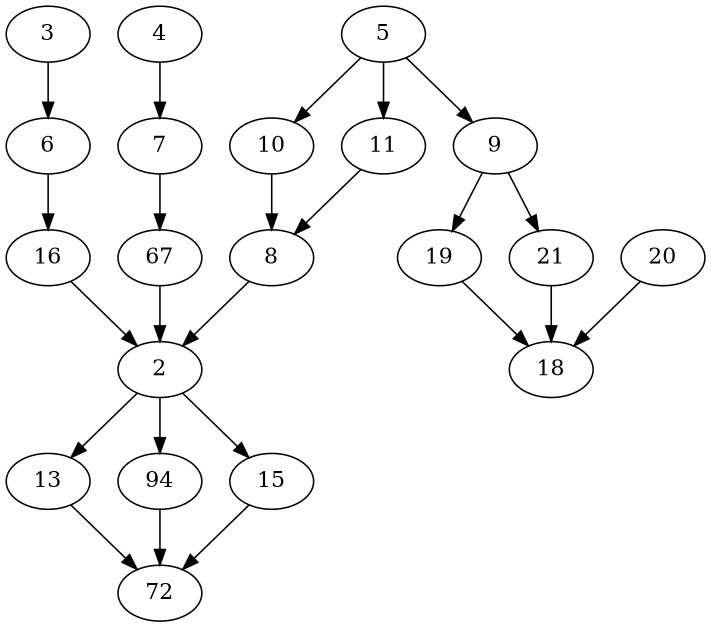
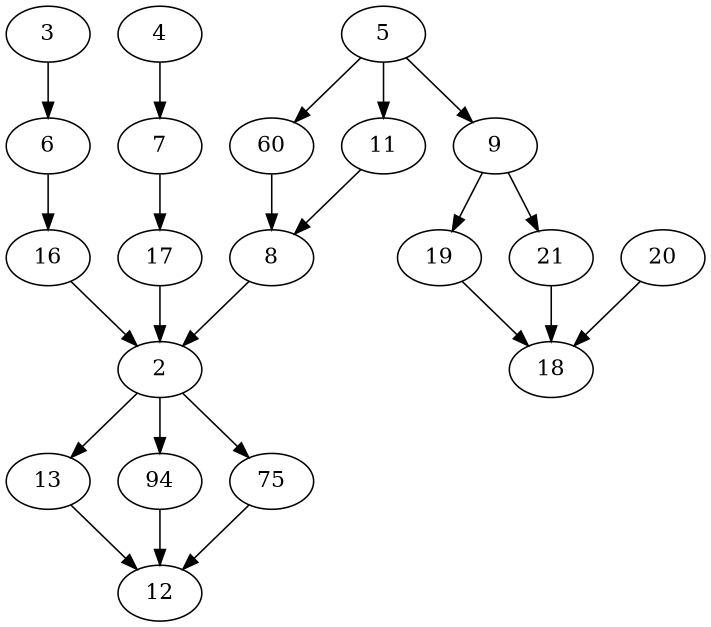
node "10": label "10" -> "60"
node "67": label "67" -> "17"
node "15": label "15" -> "75"
node "72": label "72" -> "12"
